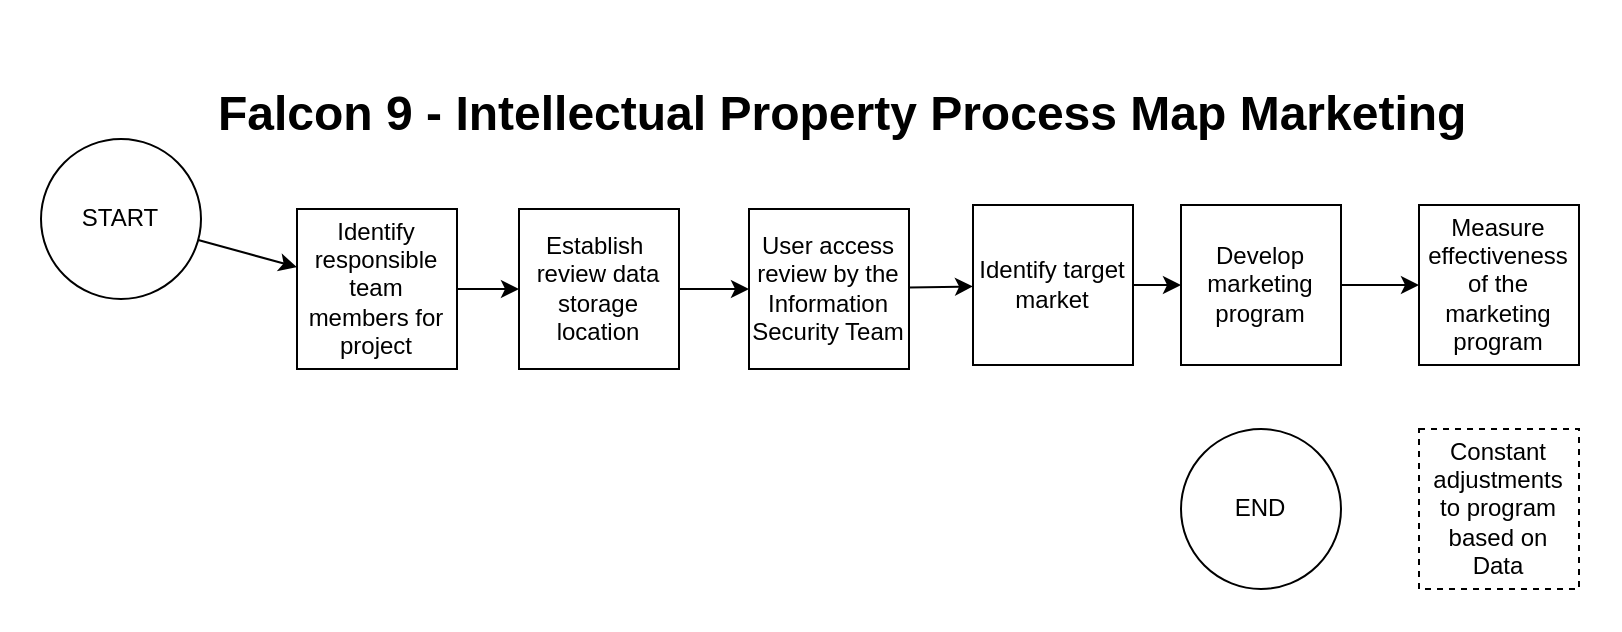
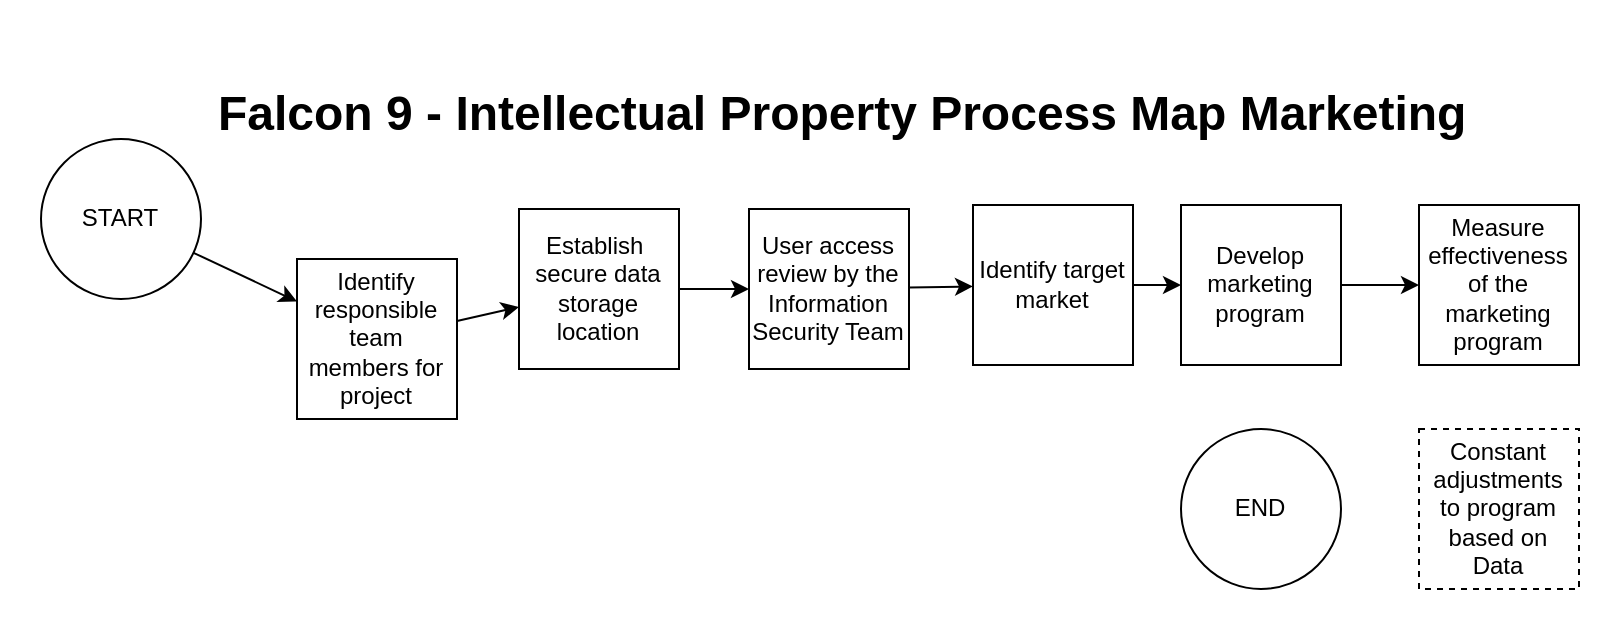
node "Identify responsible team members for project": moved (377, 289) -> (377, 339)
node "Establish review data storage location": label "Establish review data storage location" -> "Establish secure data storage location"
